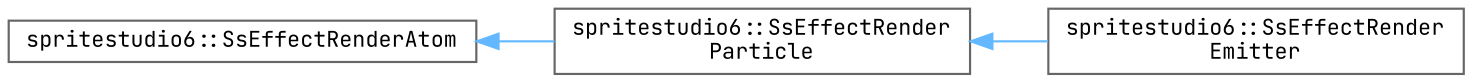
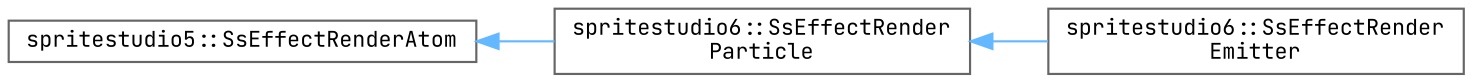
node "spritestudio6::SsEffectRenderAtom": label "spritestudio6::SsEffectRenderAtom" -> "spritestudio5::SsEffectRenderAtom"
